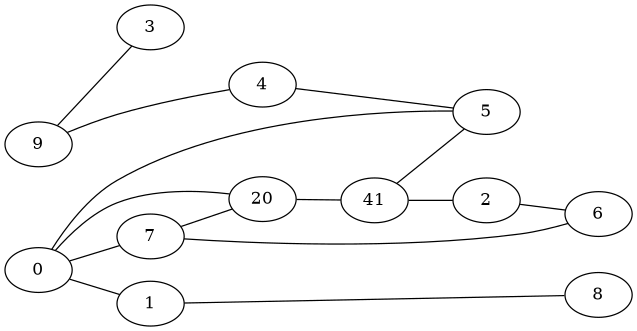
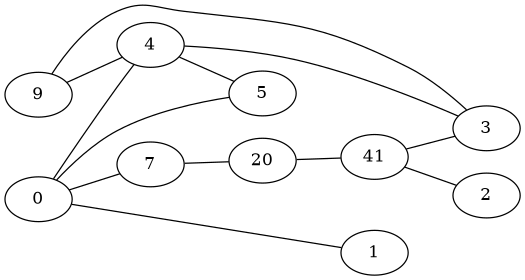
edge "4" -- "3": added
edge "5" -- "41": now "3" -- "41"
edge "20" -- "0": now "4" -- "0"
node "6": removed
node "8": removed
